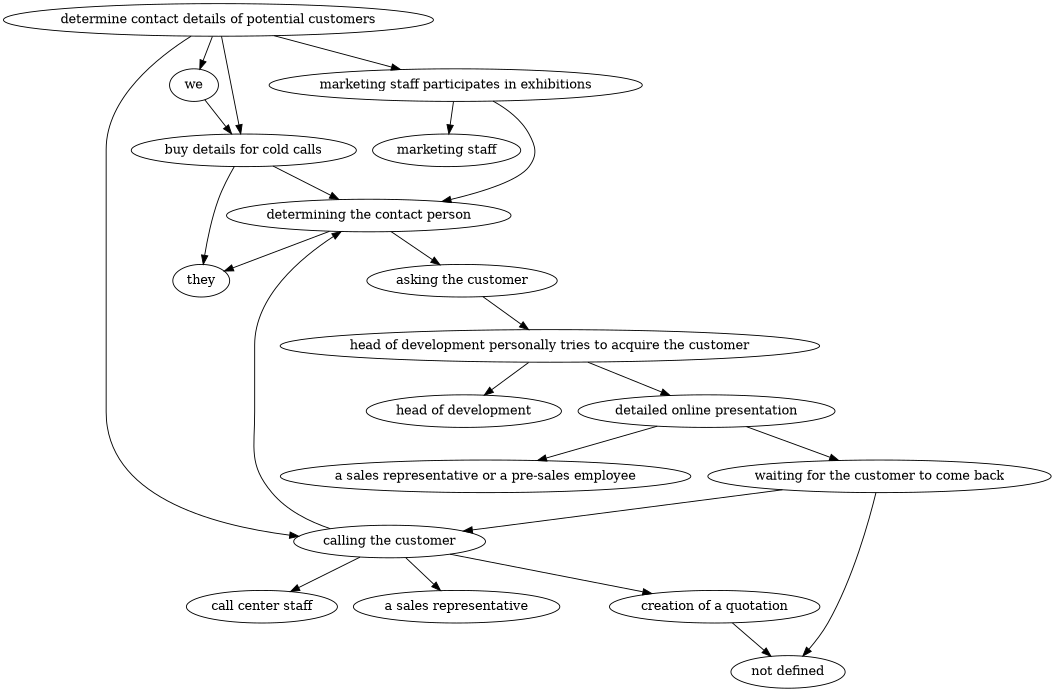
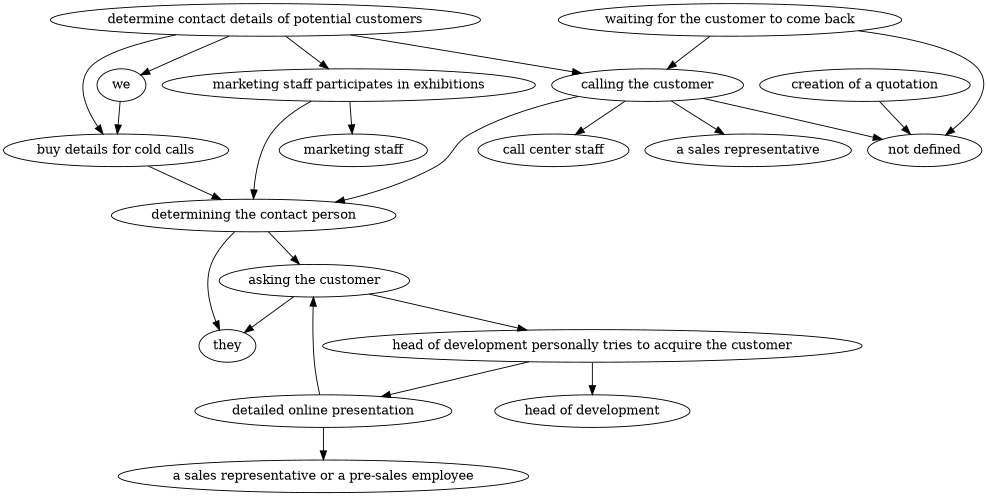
edge "buy details for cold calls" -> "they": now "asking the customer" -> "they"
edge "detailed online presentation" -> "waiting for the customer to come back": now "detailed online presentation" -> "asking the customer"
edge "calling the customer" -> "creation of a quotation": now "calling the customer" -> "not defined"
